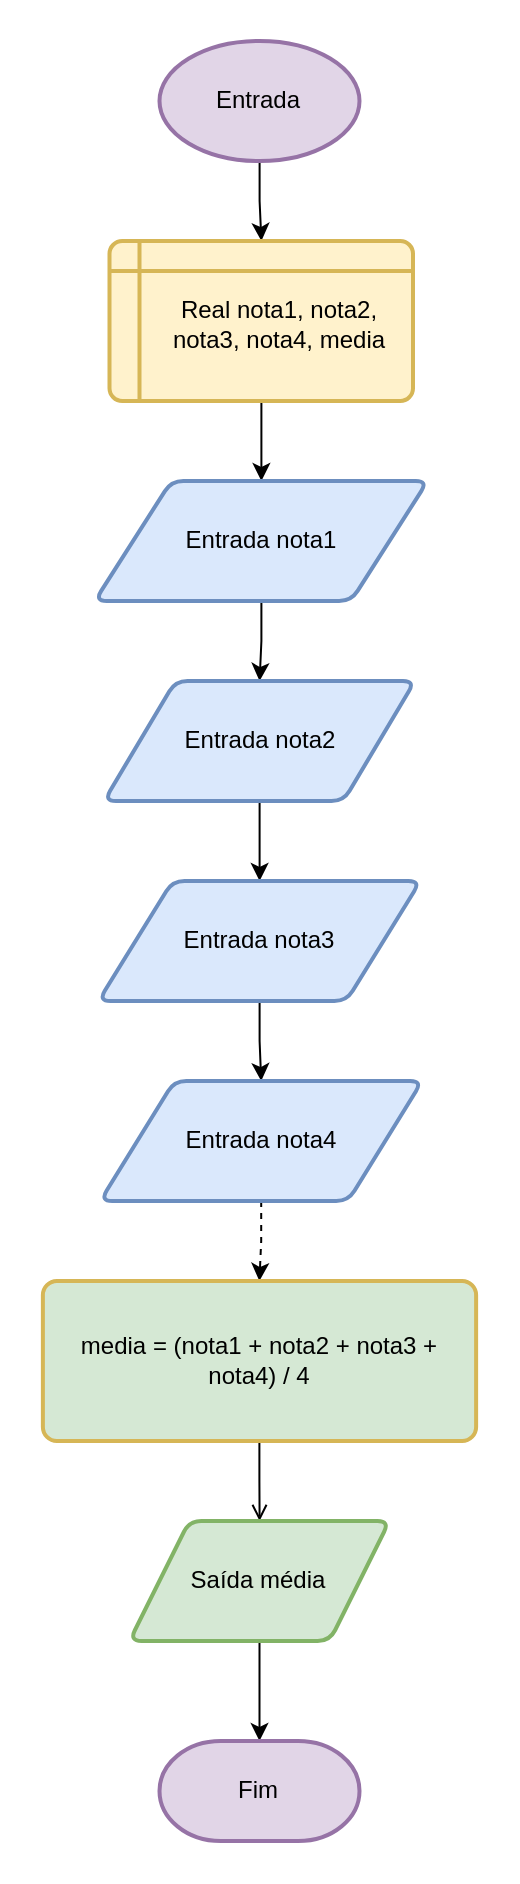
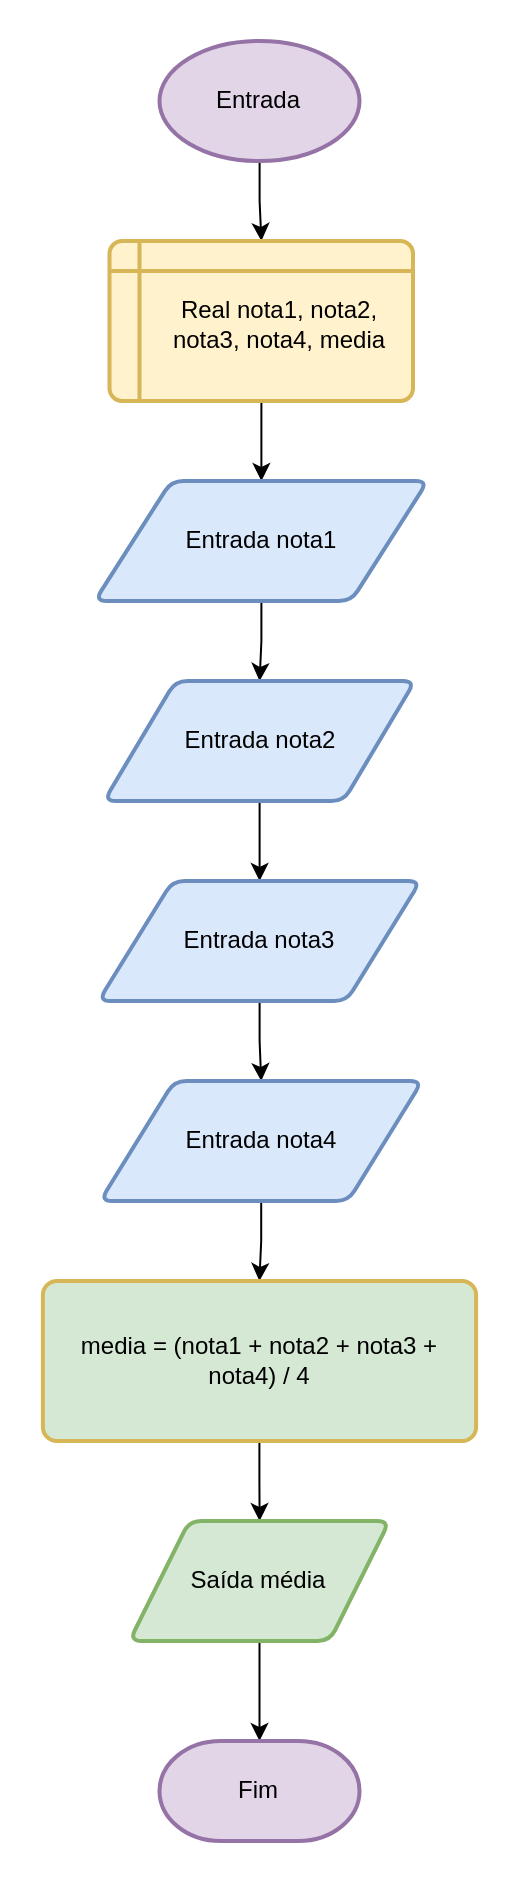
edge "Entrada nota4" -> "media = (nota1 + nota2 + nota3 + nota4) / 4": style dashed -> solid
edge "media = (nota1 + nota2 + nota3 + nota4) / 4" -> "Saída média": arrowhead open -> classic
